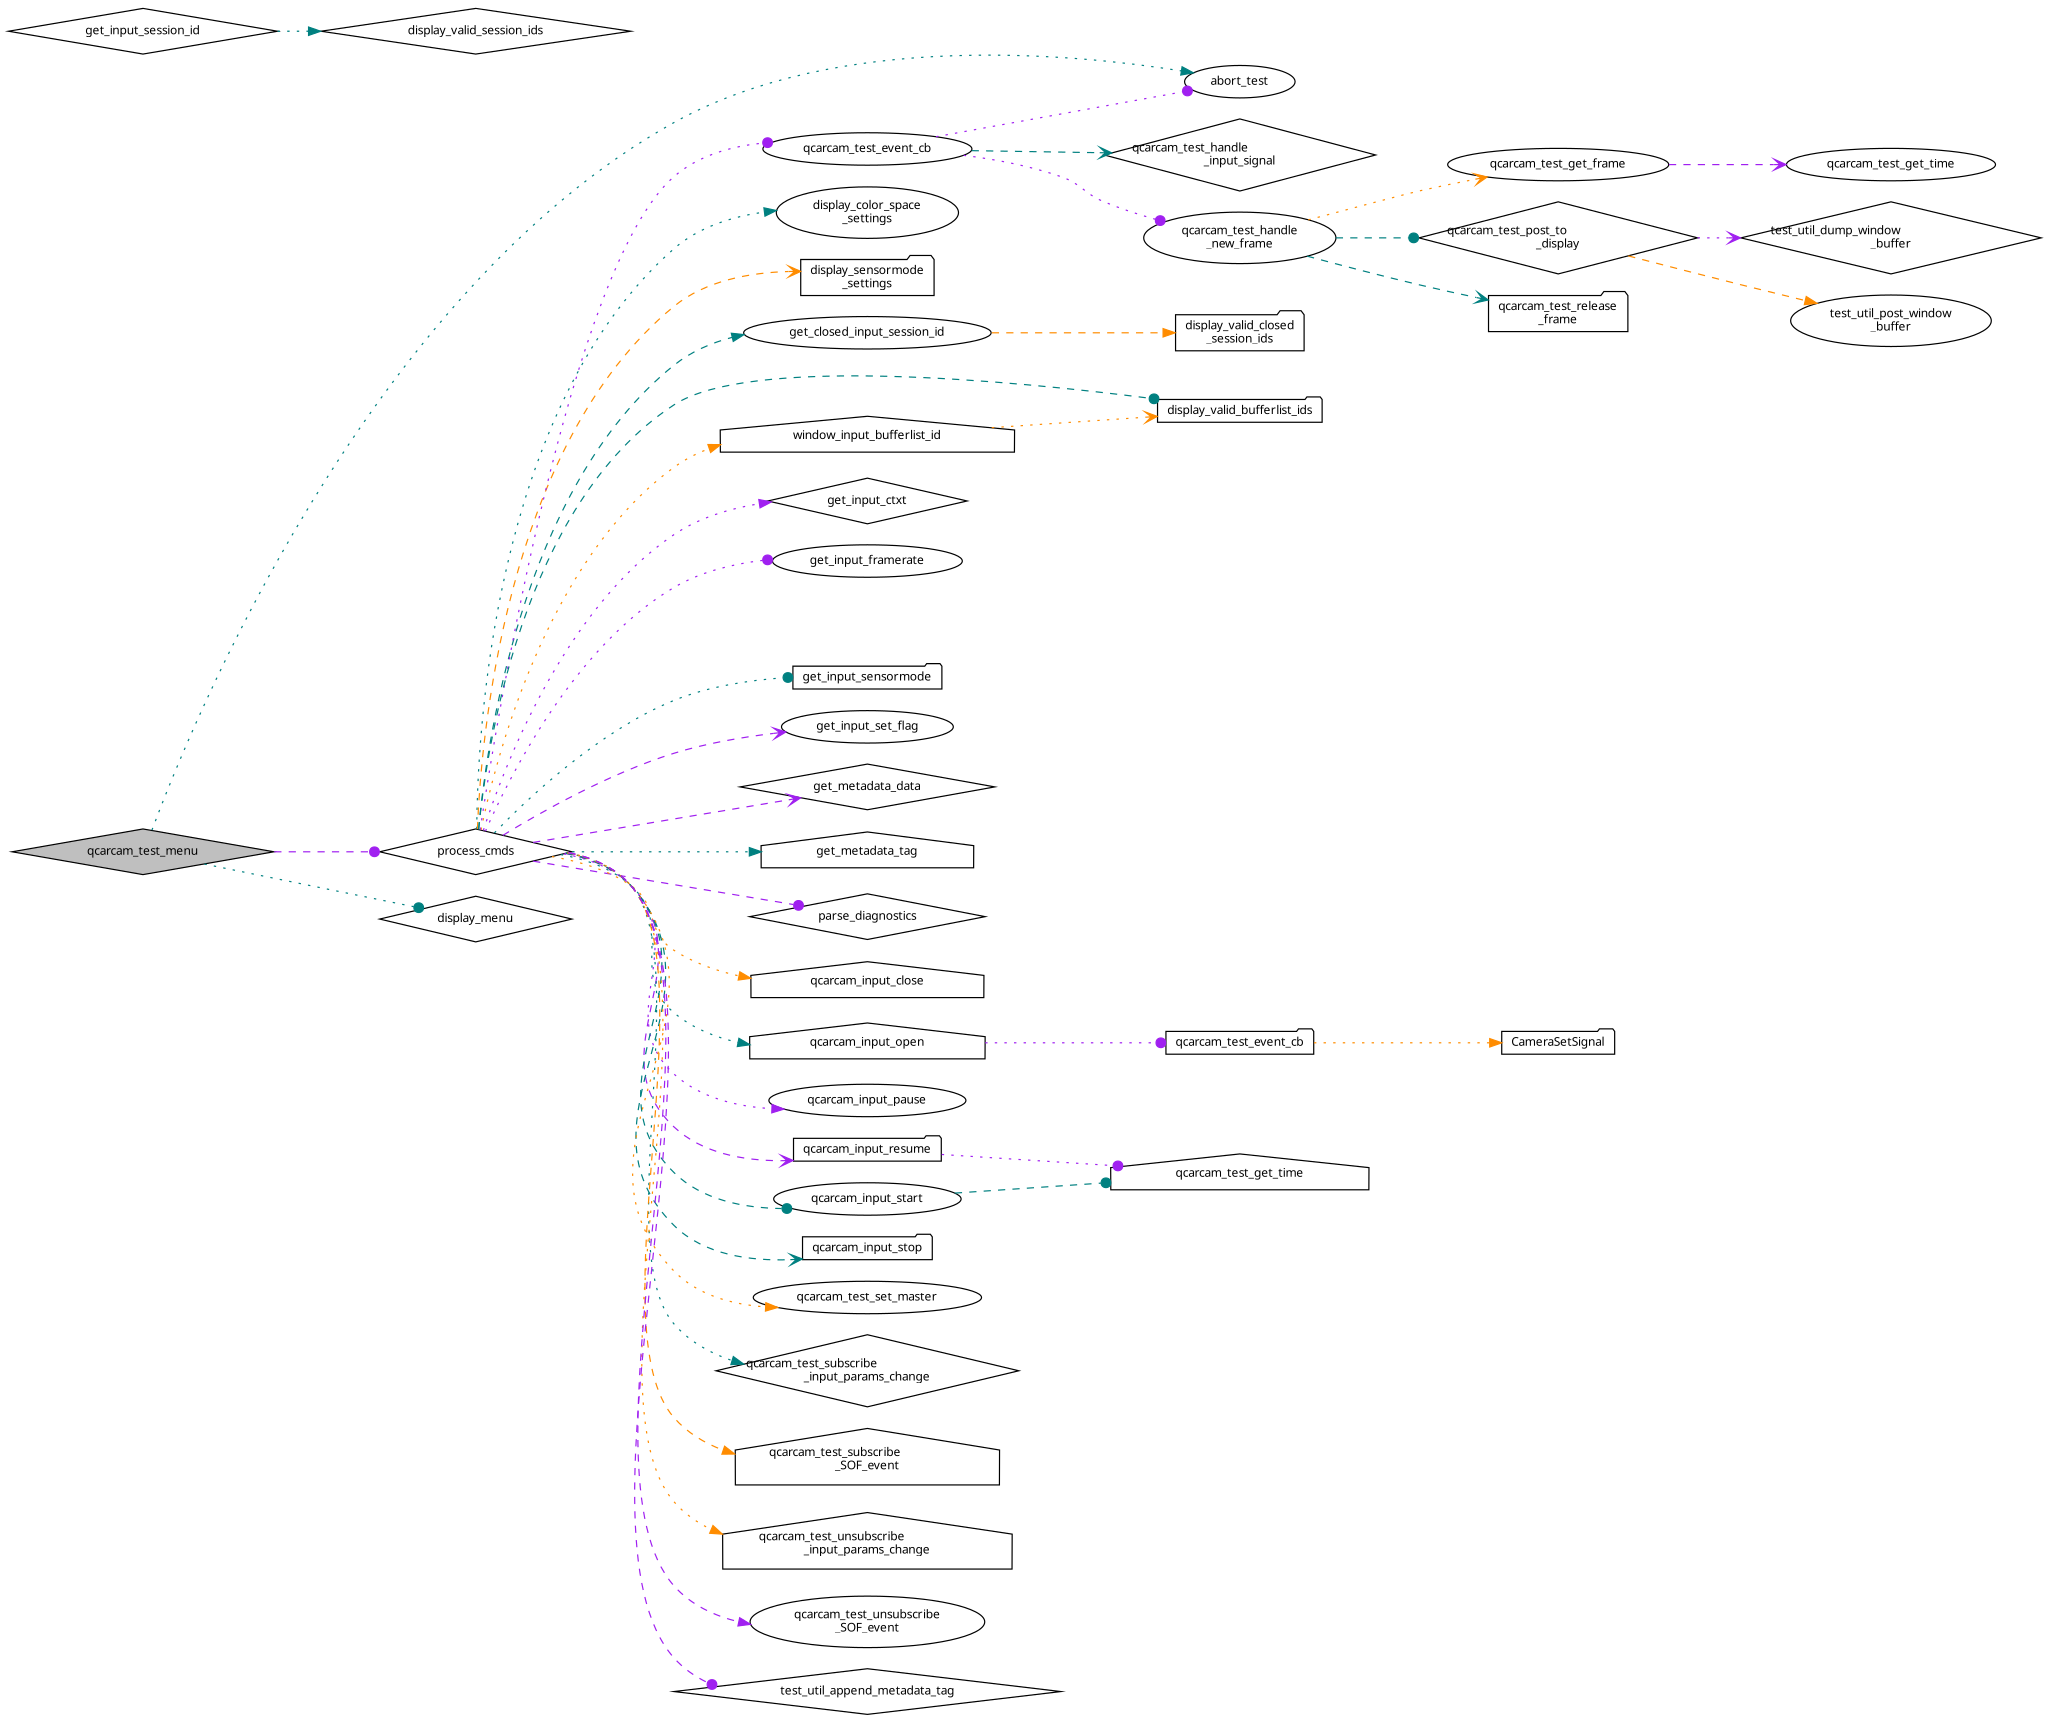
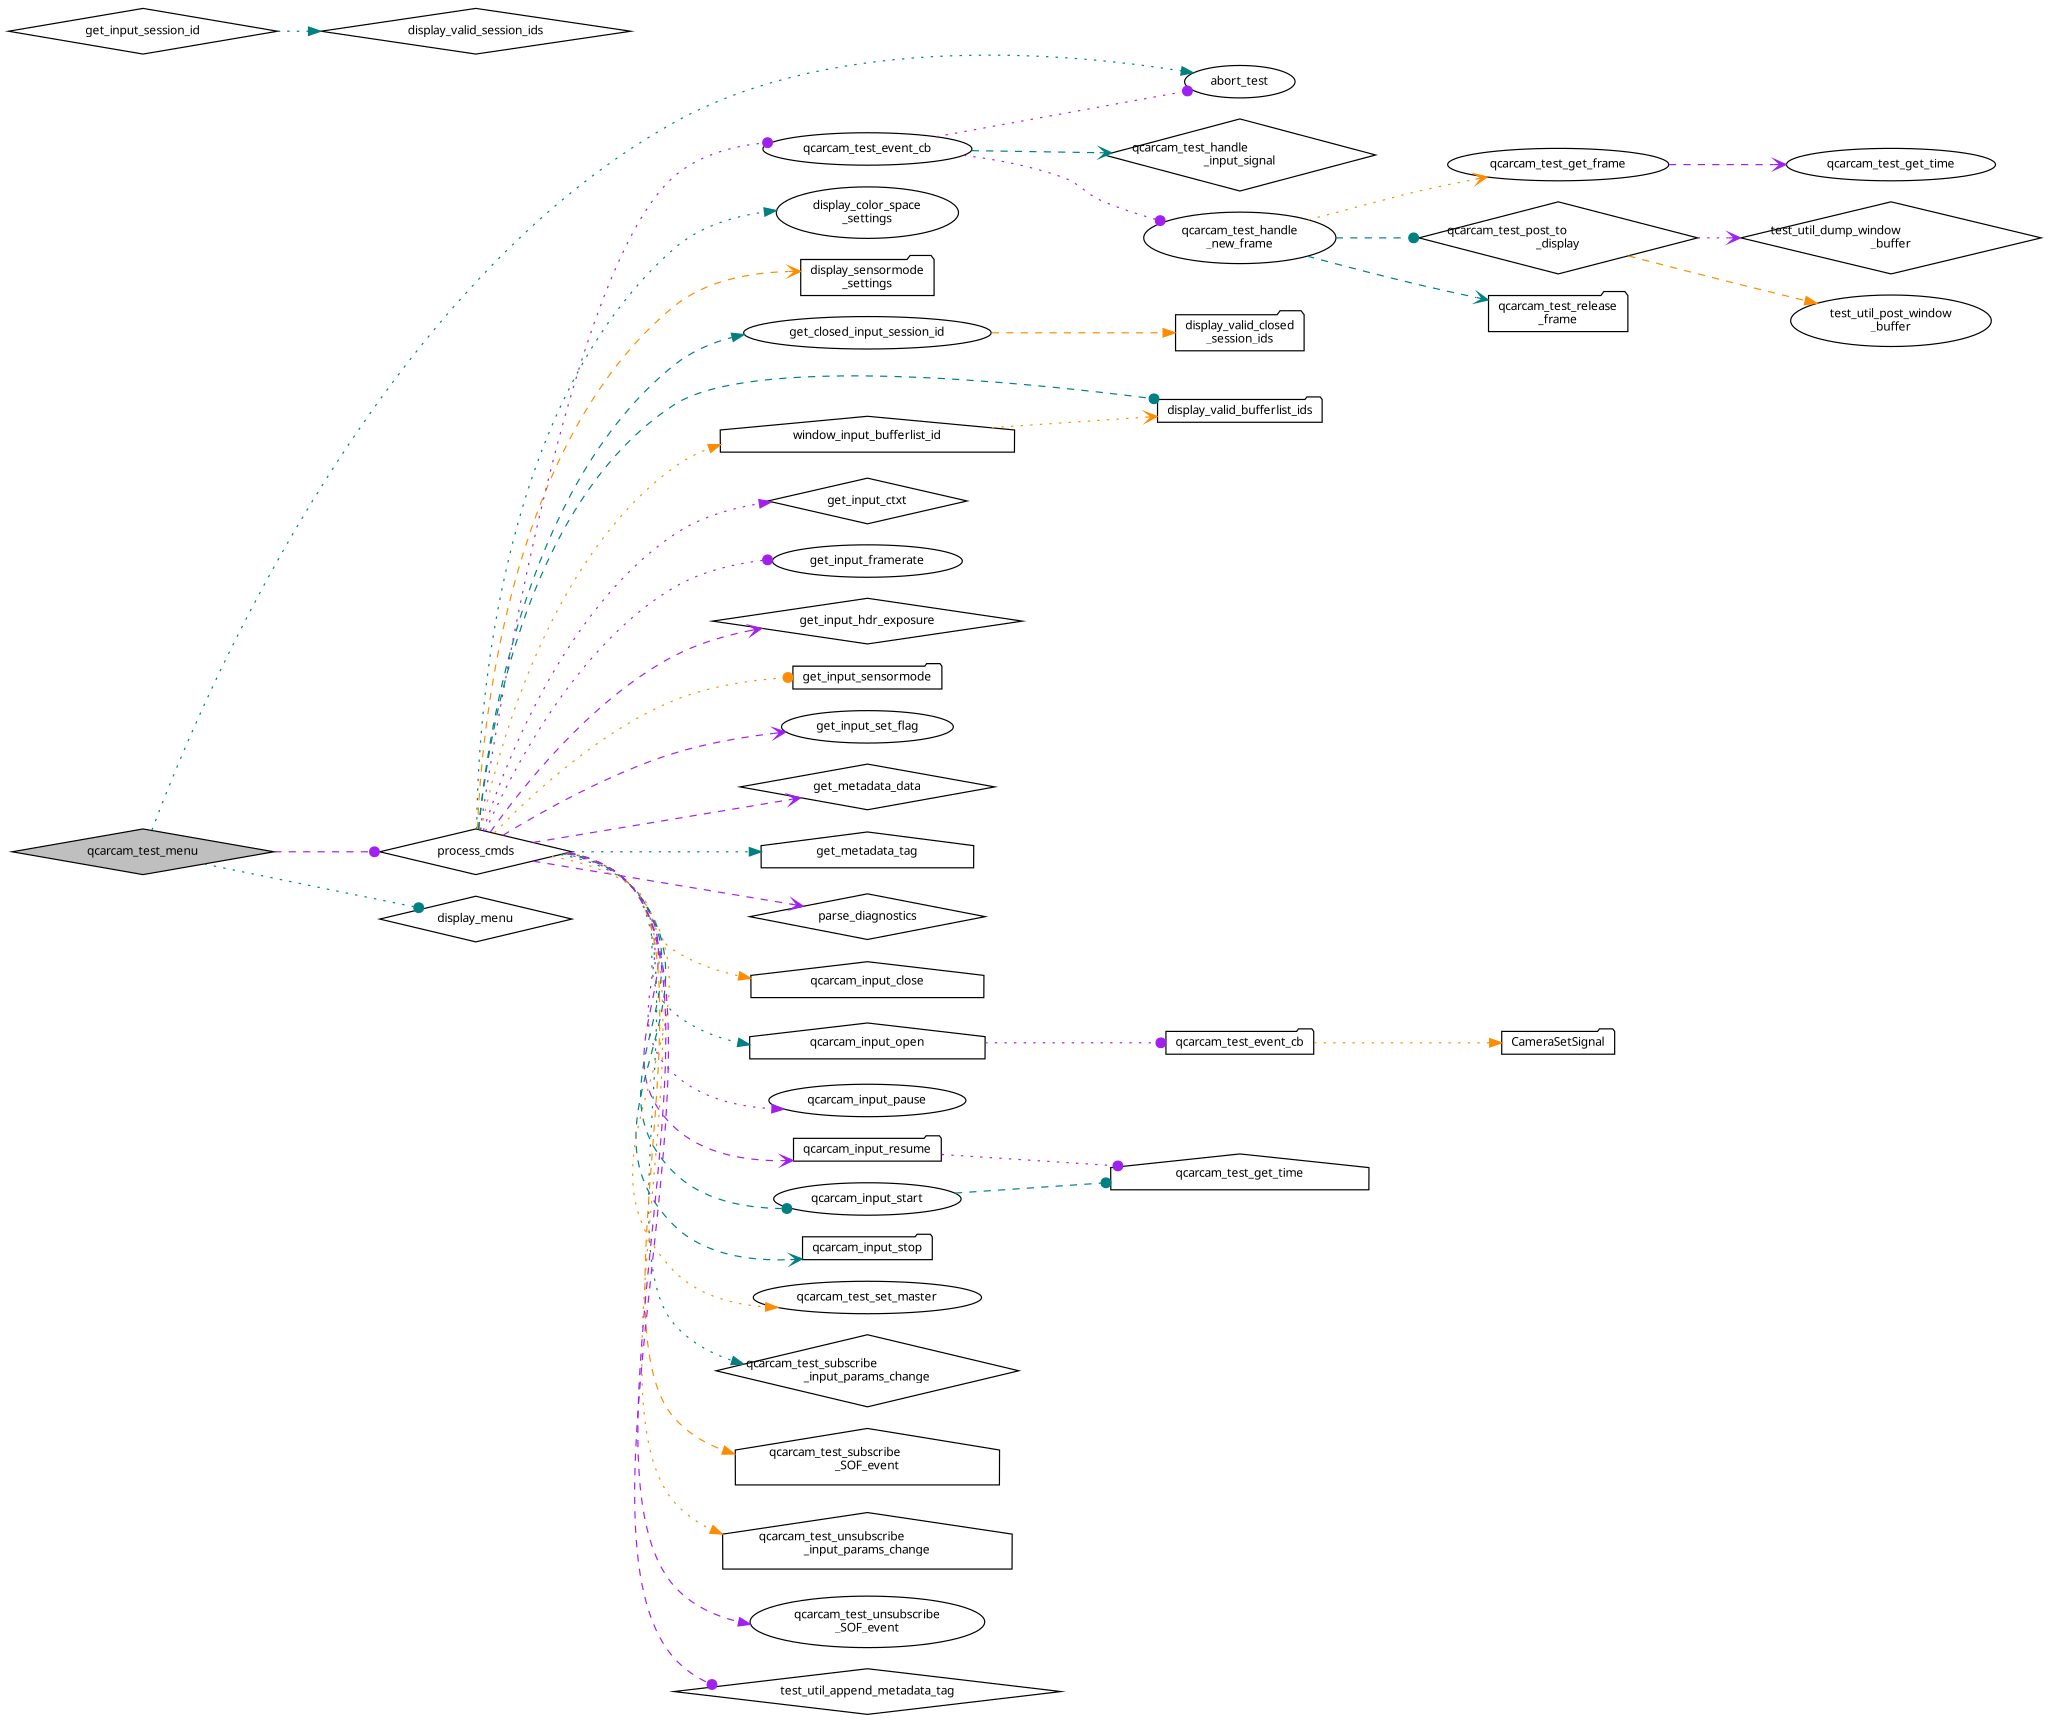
node "get_input_hdr_exposure": added
edge "process_cmds" -> "get_input_sensormode": color teal -> darkorange
edge "process_cmds" -> "parse_diagnostics": arrowhead dot -> vee
